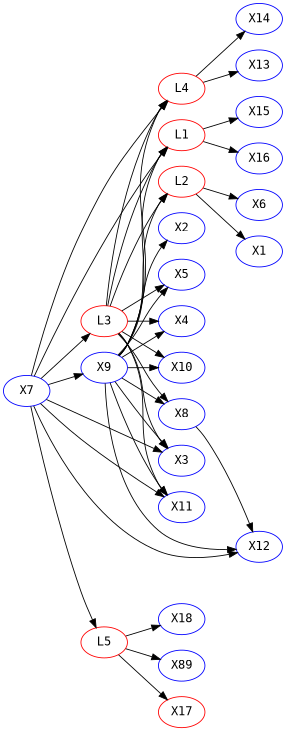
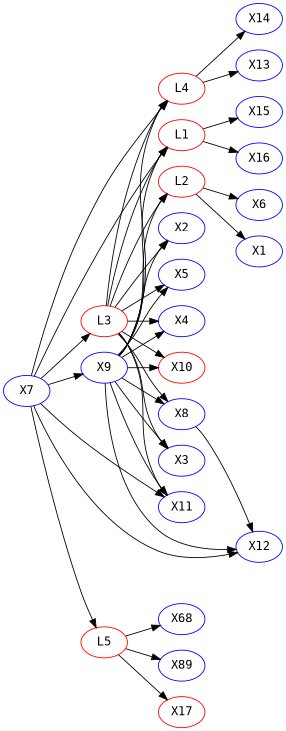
edge "L3" -> "X2": added
node "X10": color blue -> red
edge "X7" -> "X3": removed
node "X18": label "X18" -> "X68"
